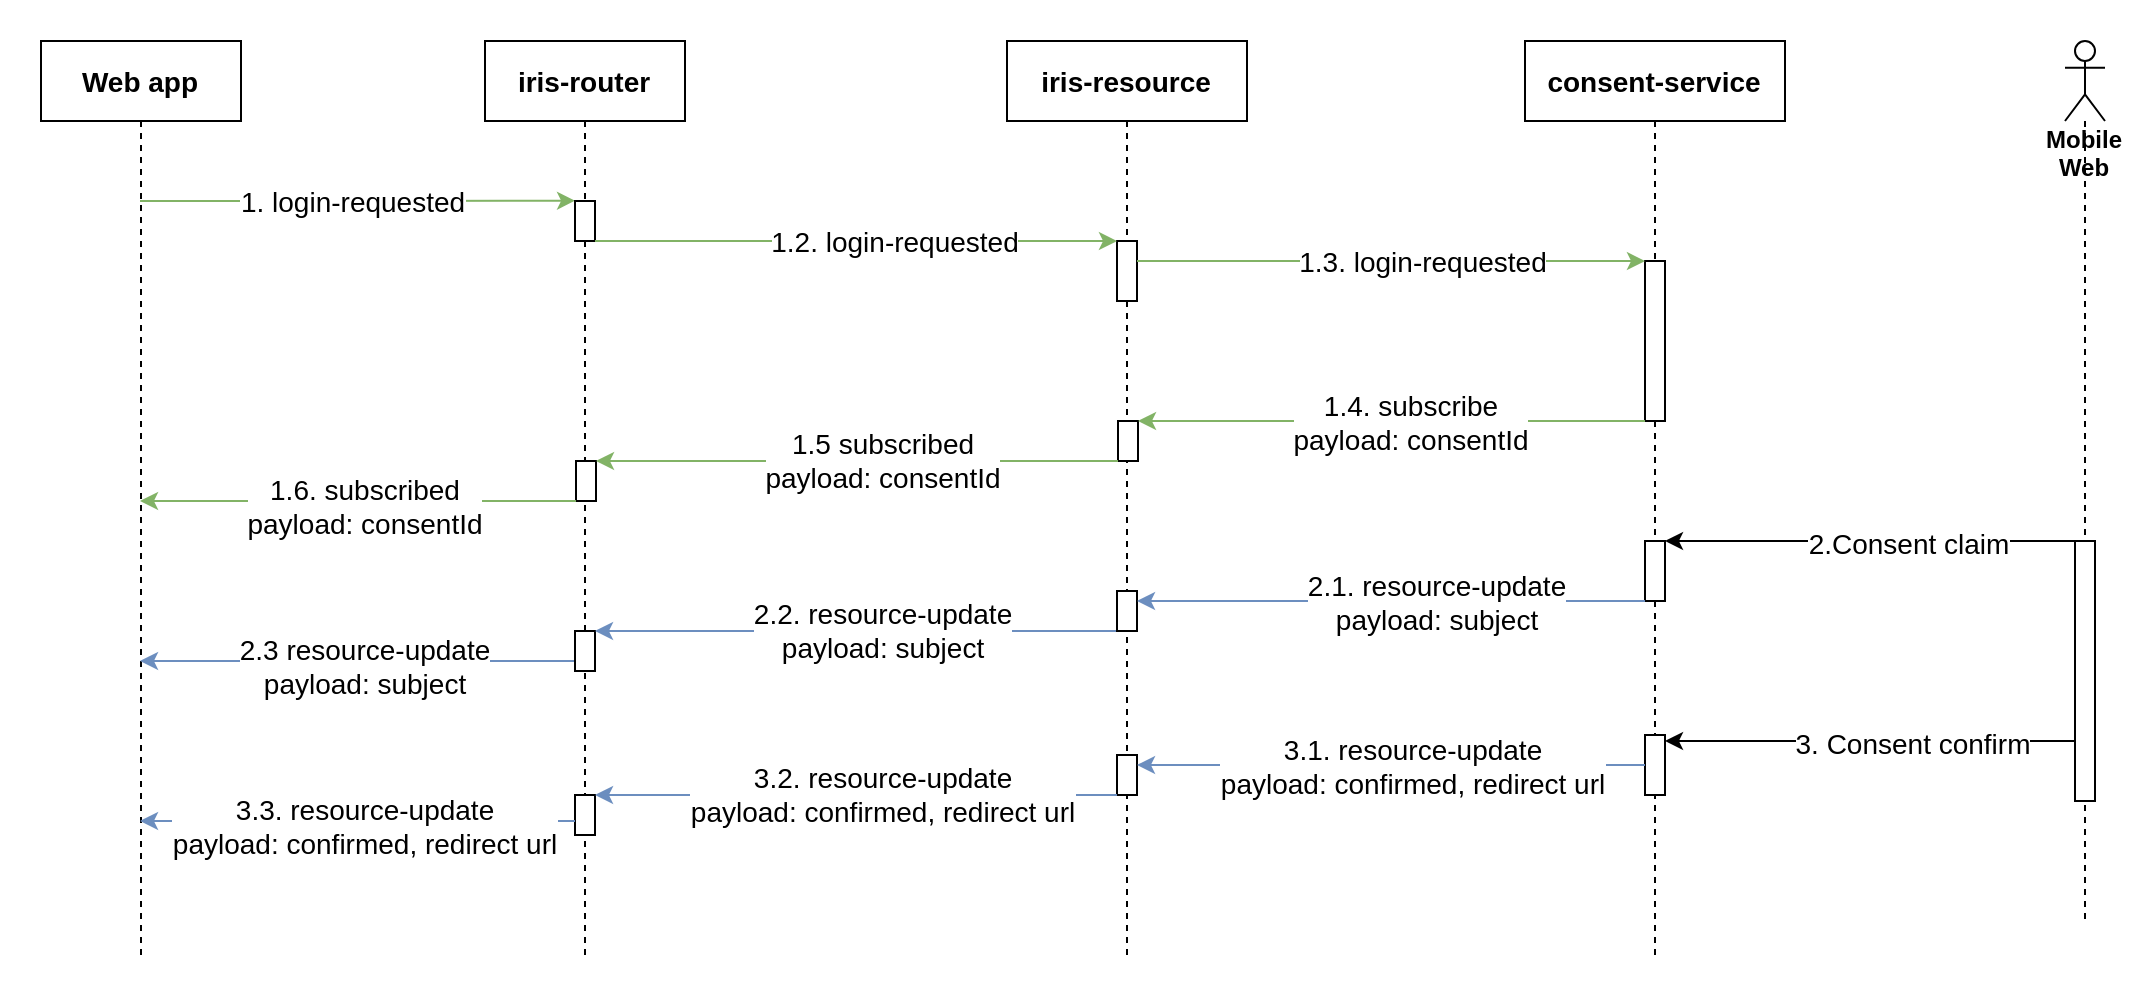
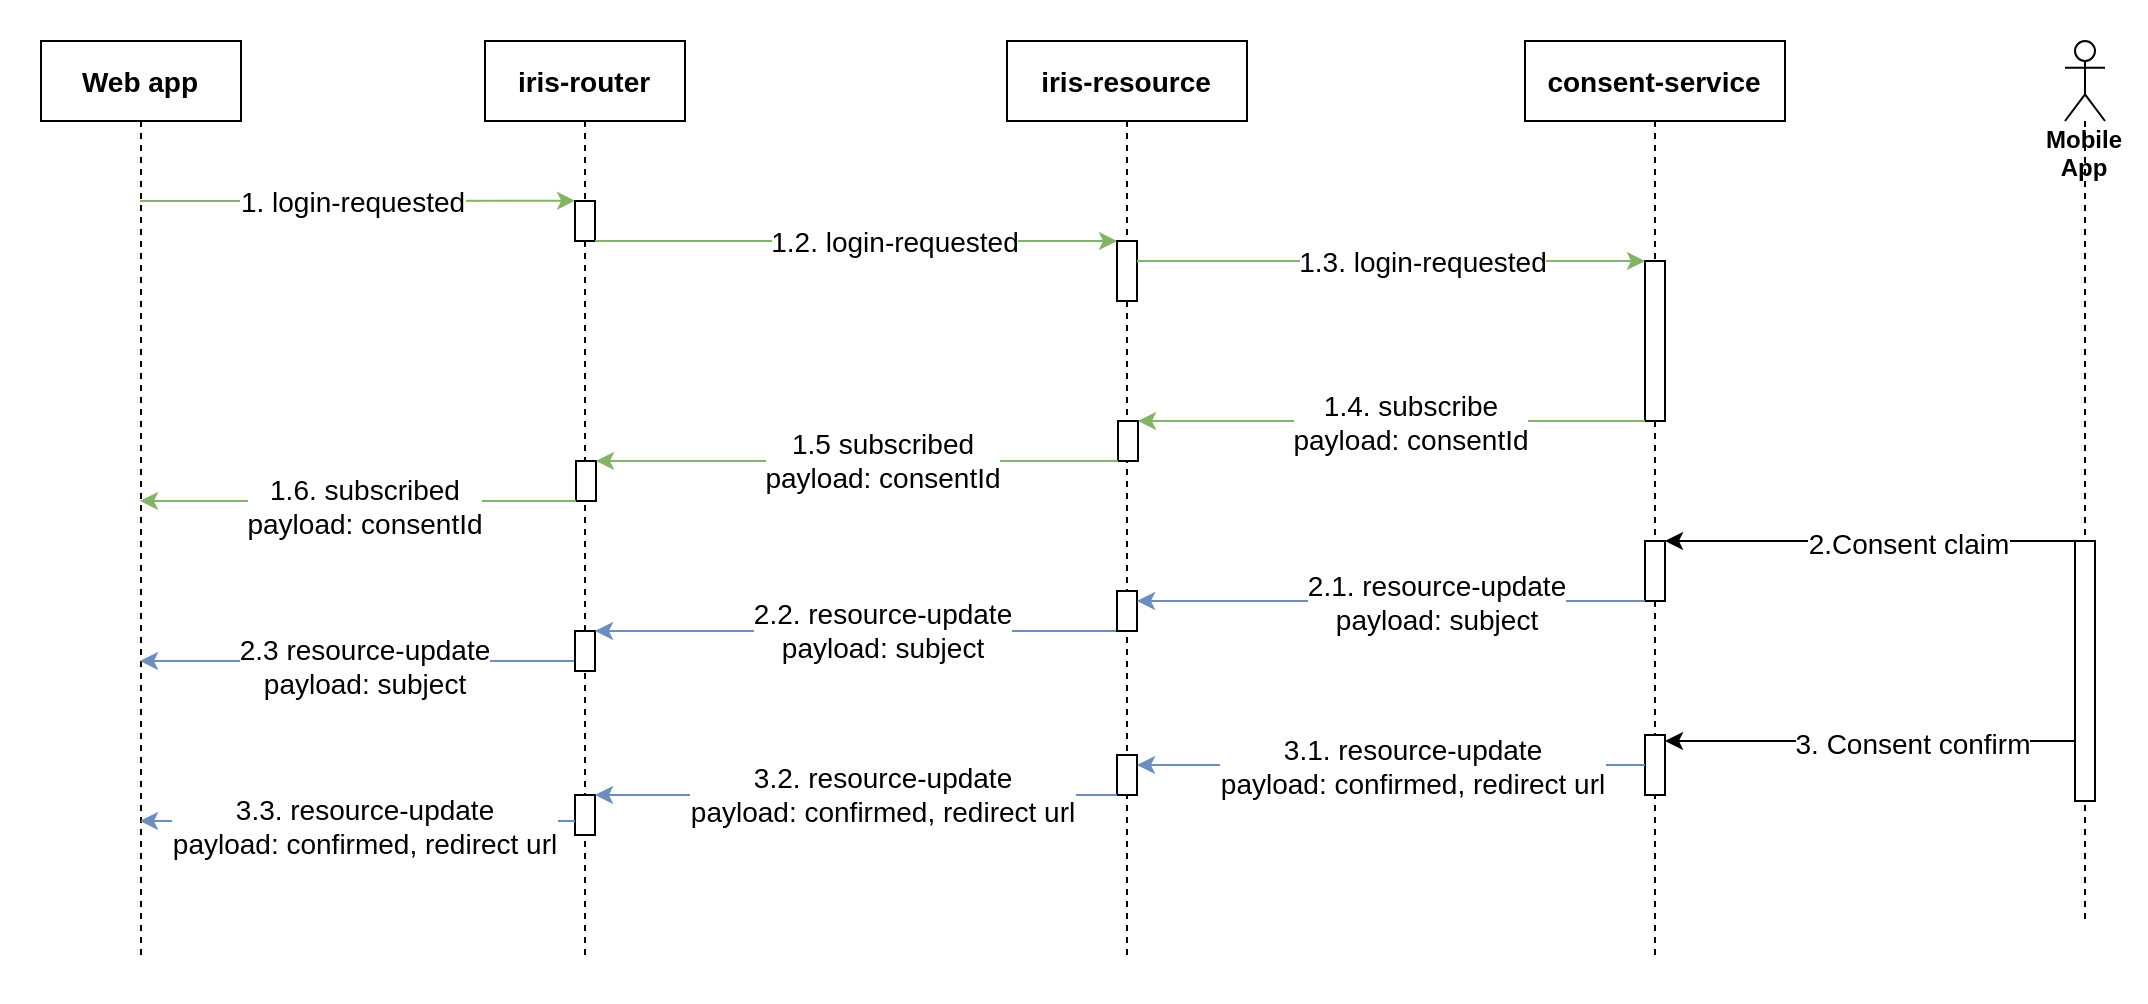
node "Mobile Web": label "Mobile Web" -> "Mobile App"
